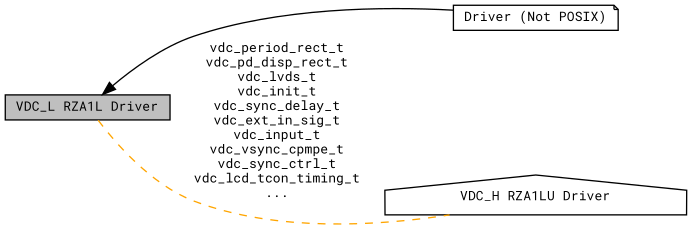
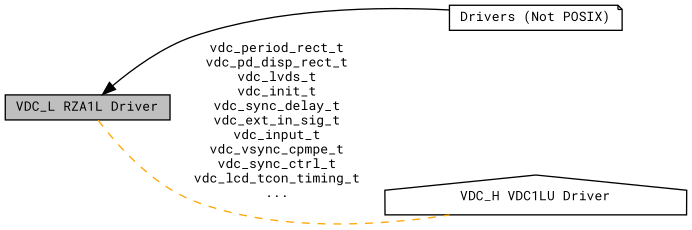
node "Driver (Not POSIX)": label "Driver (Not POSIX)" -> "Drivers (Not POSIX)"
node "VDC_H RZA1LU Driver": label "VDC_H RZA1LU Driver" -> "VDC_H VDC1LU Driver"
